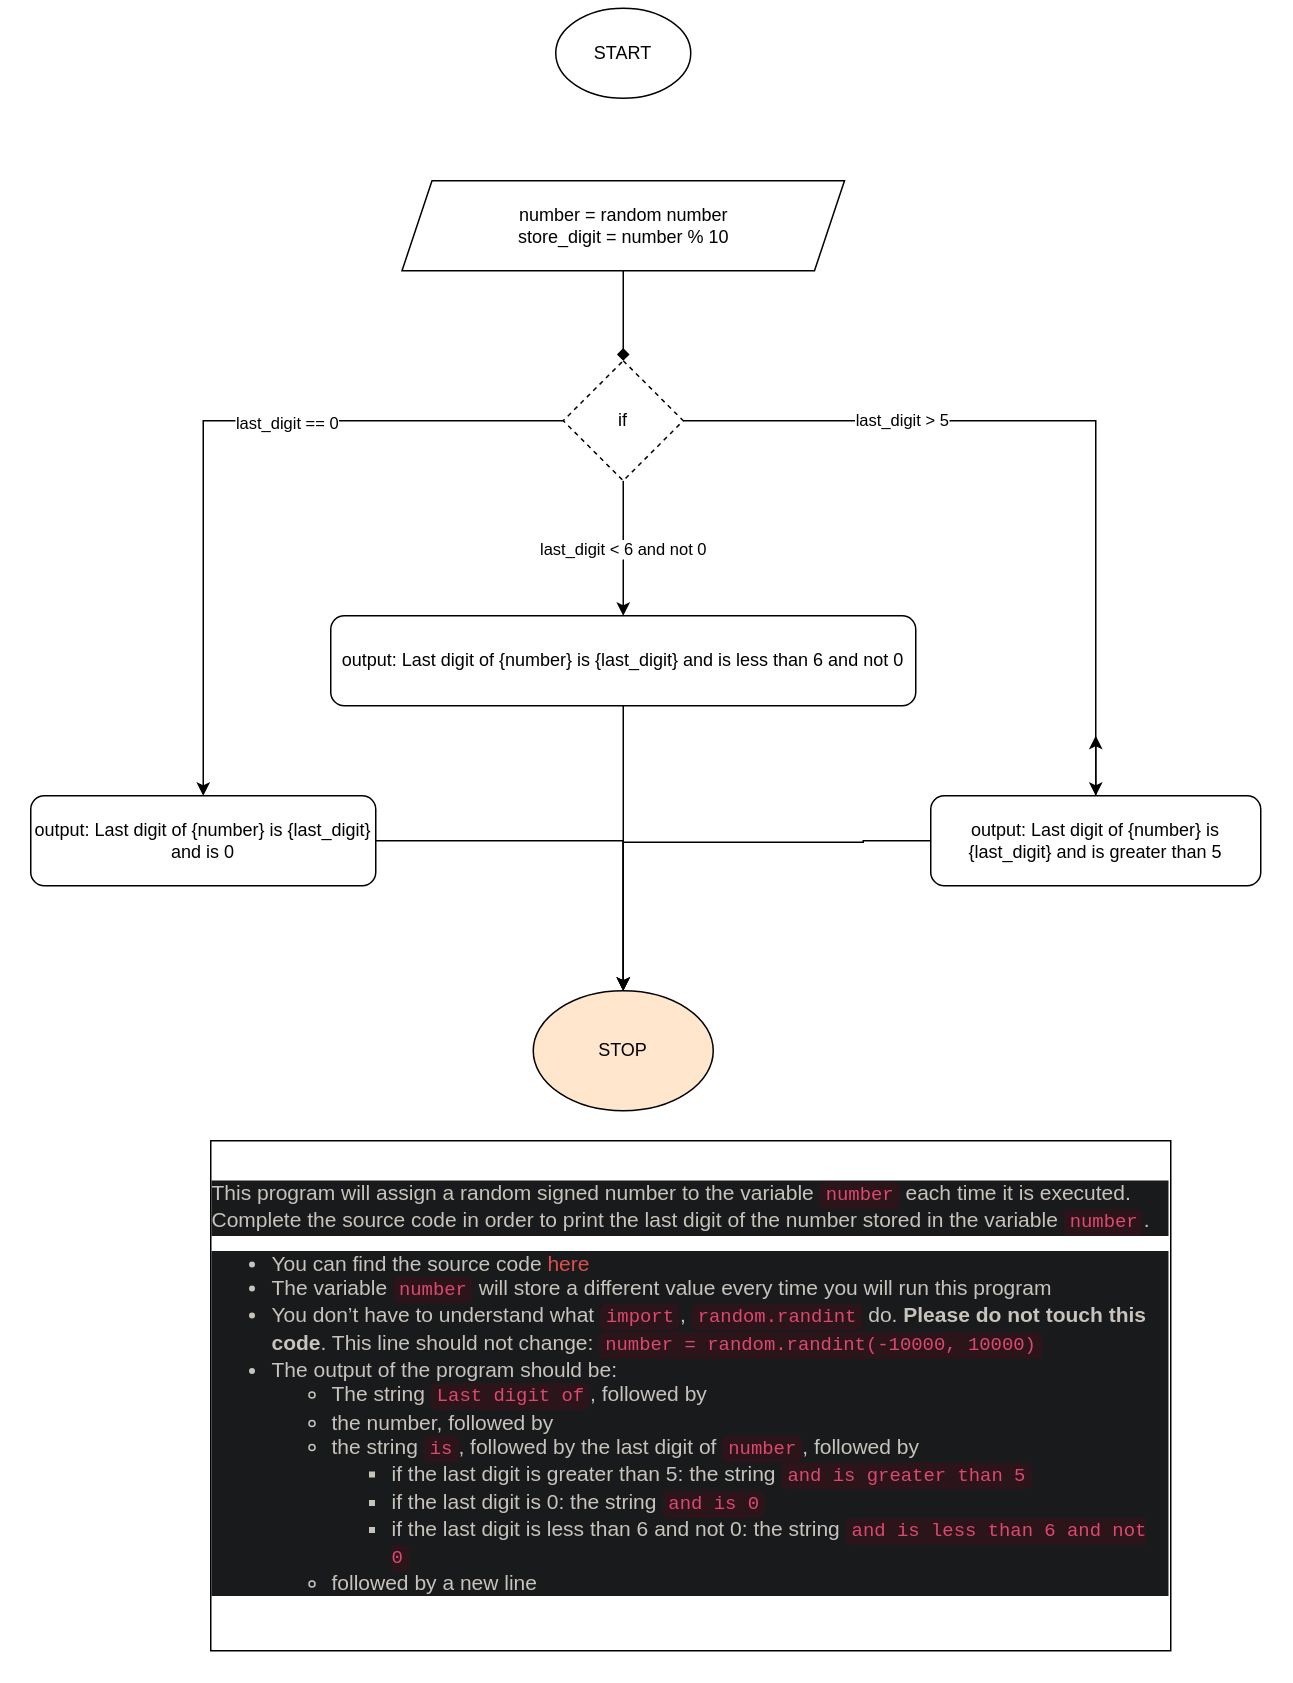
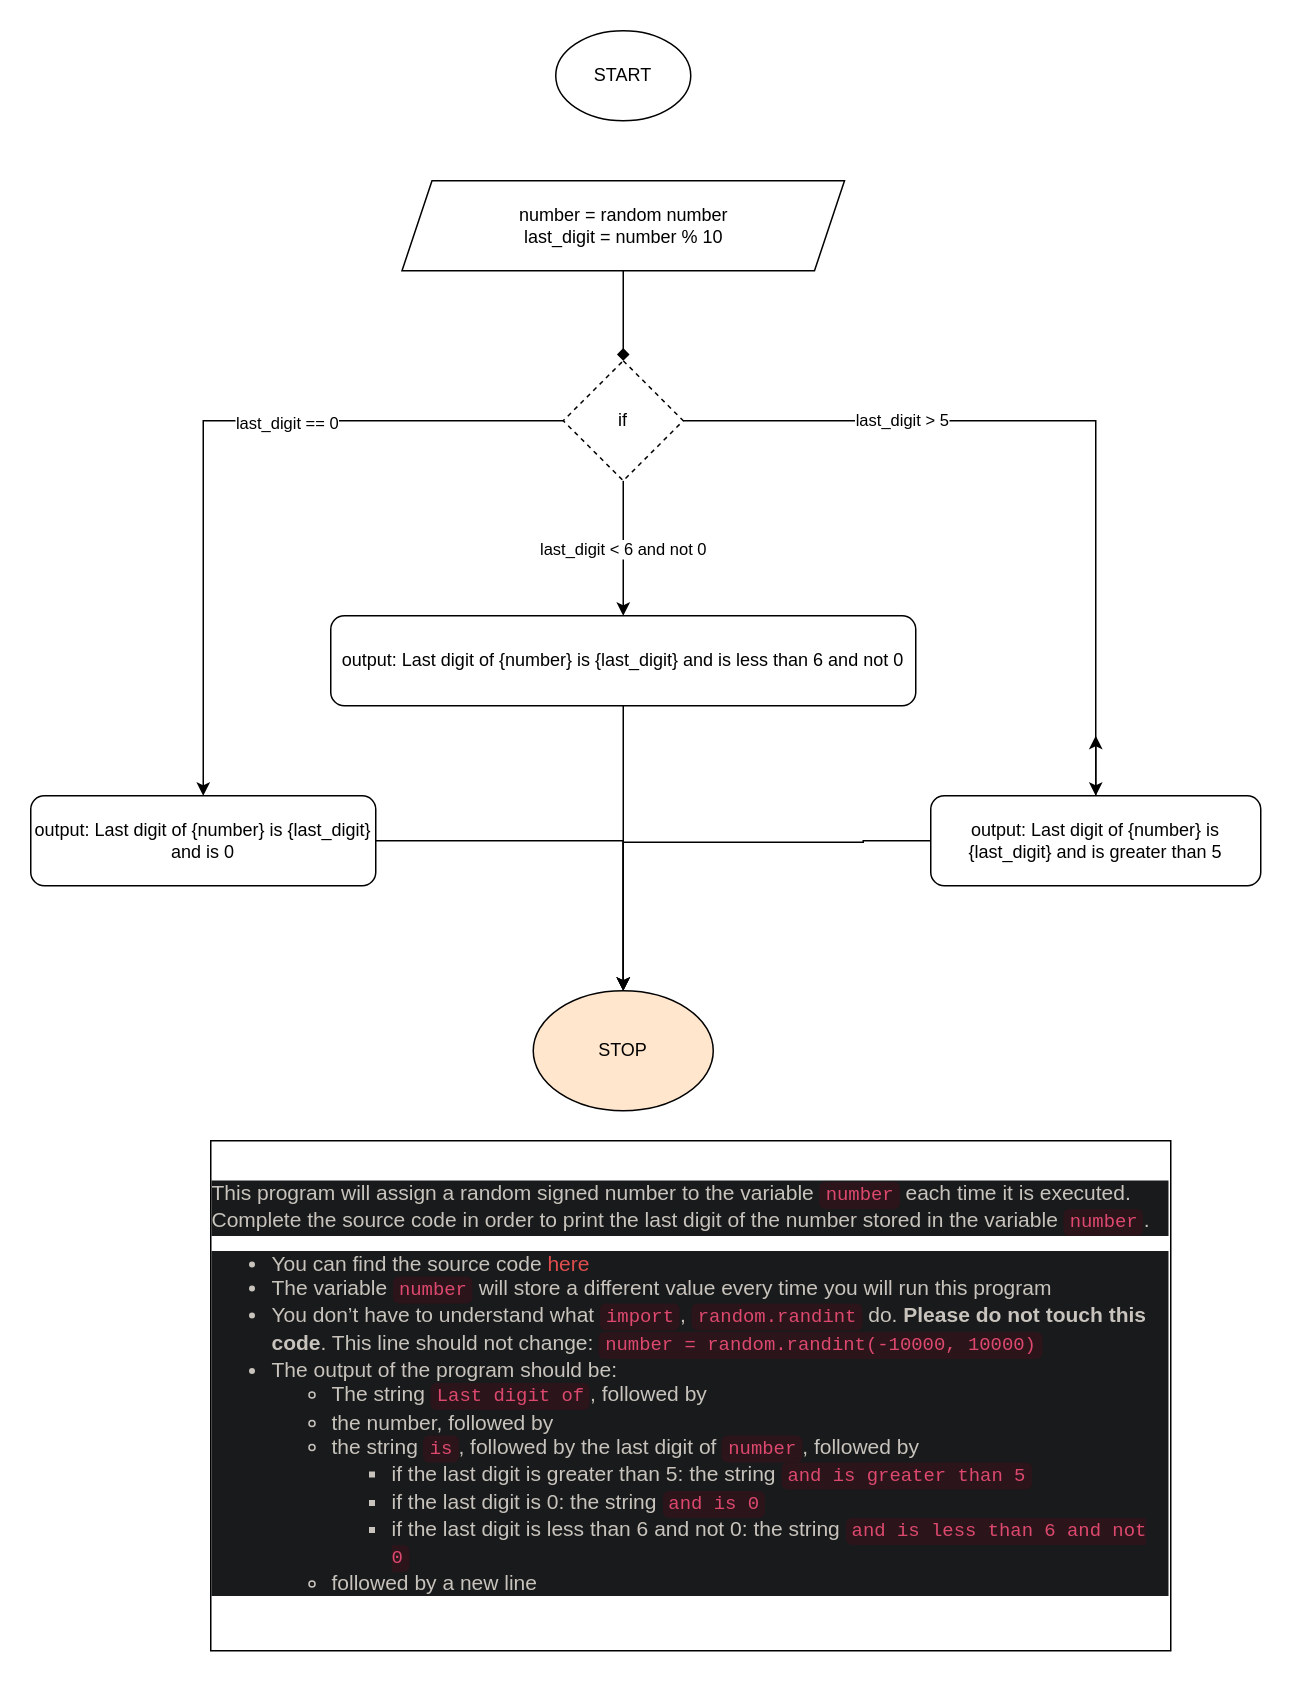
node "START": moved (623, 53) -> (623, 76)
node "number = random number store_digit = number % 10": label "number = random number store_digit = number % 10" -> "number = random number last_digit = number % 10"
